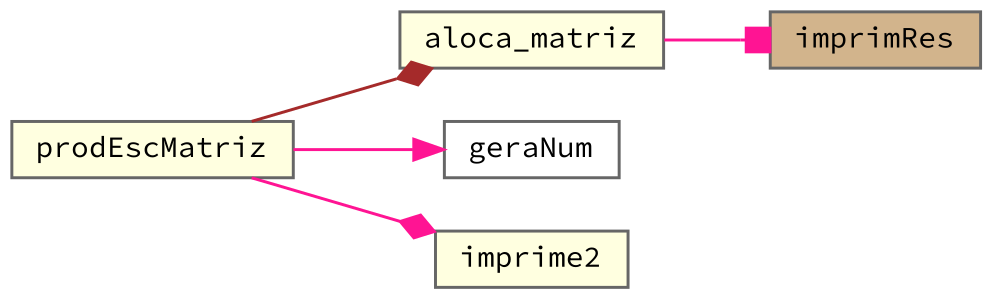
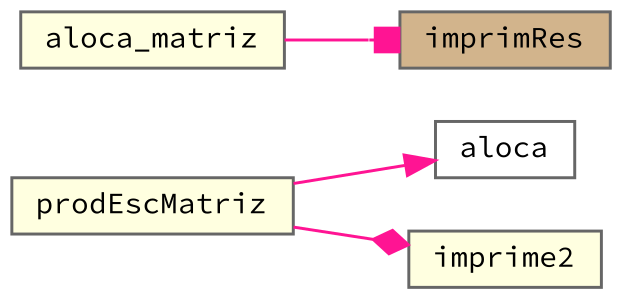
edge "prodEscMatriz" -> "aloca_matriz": removed
node "geraNum": label "geraNum" -> "aloca"
